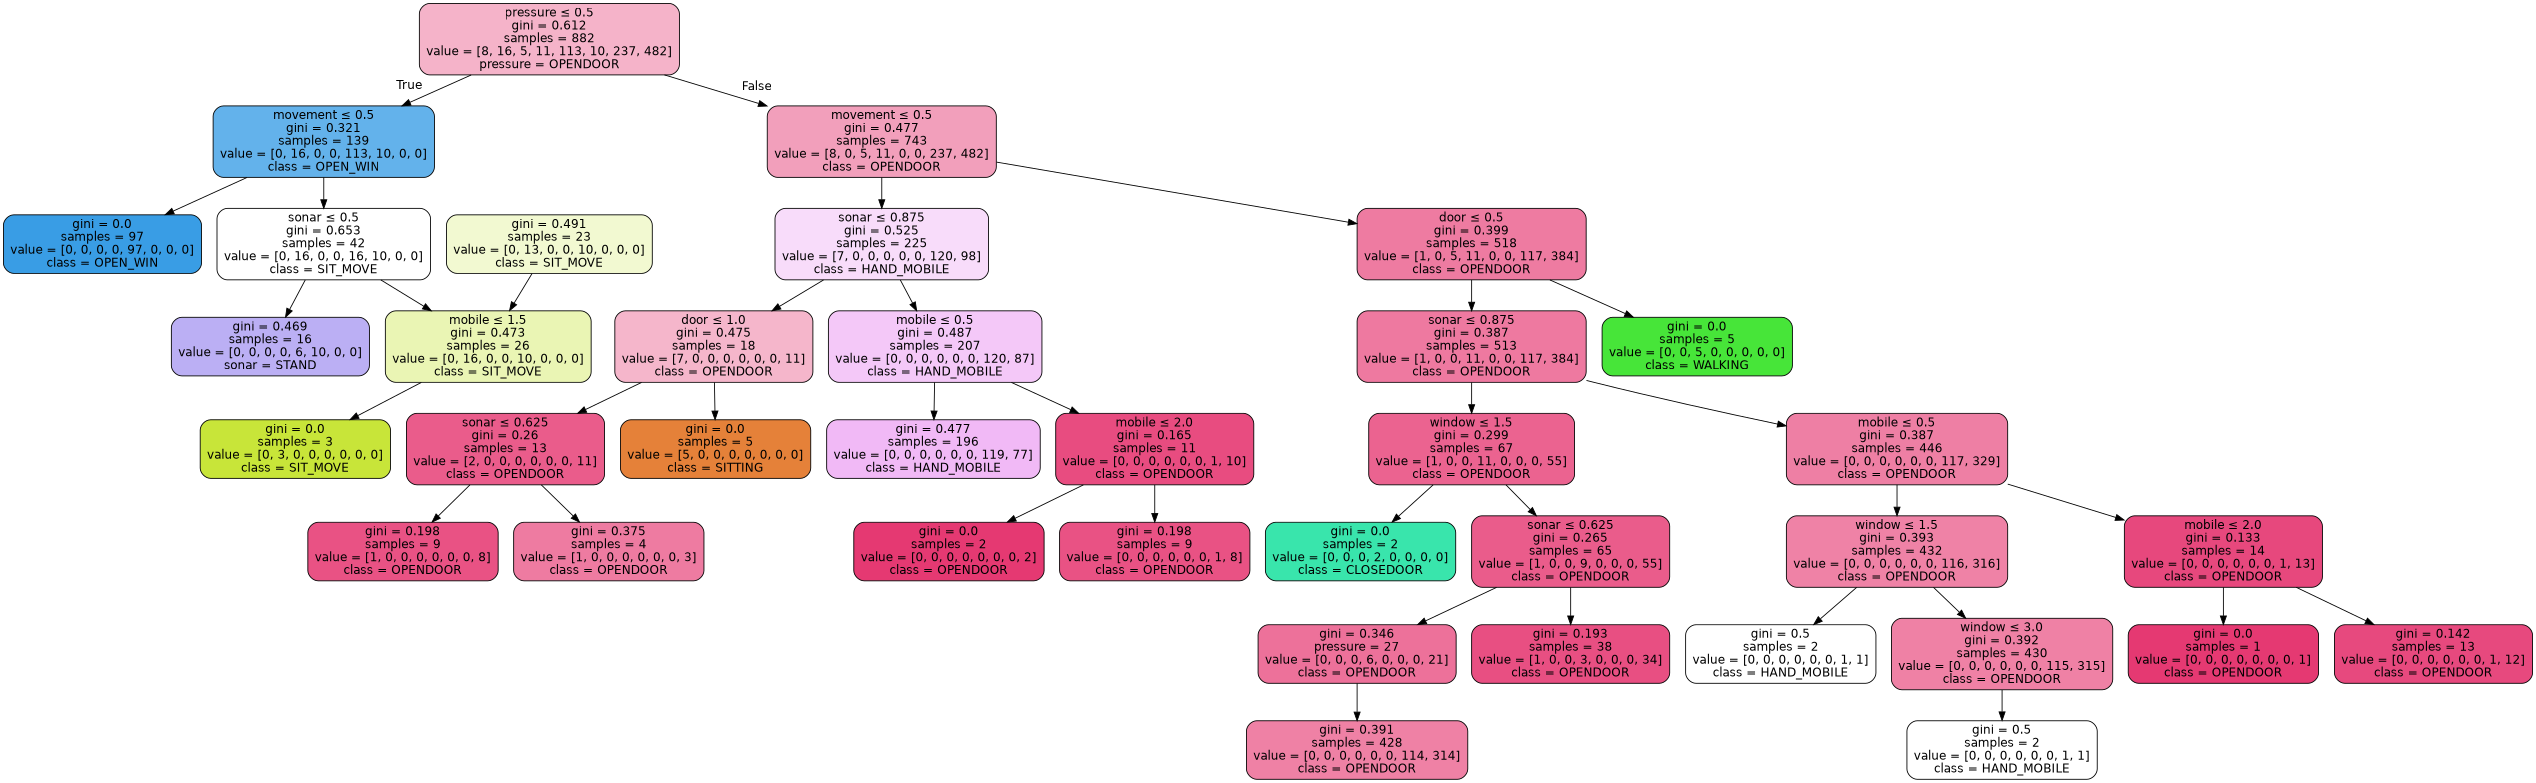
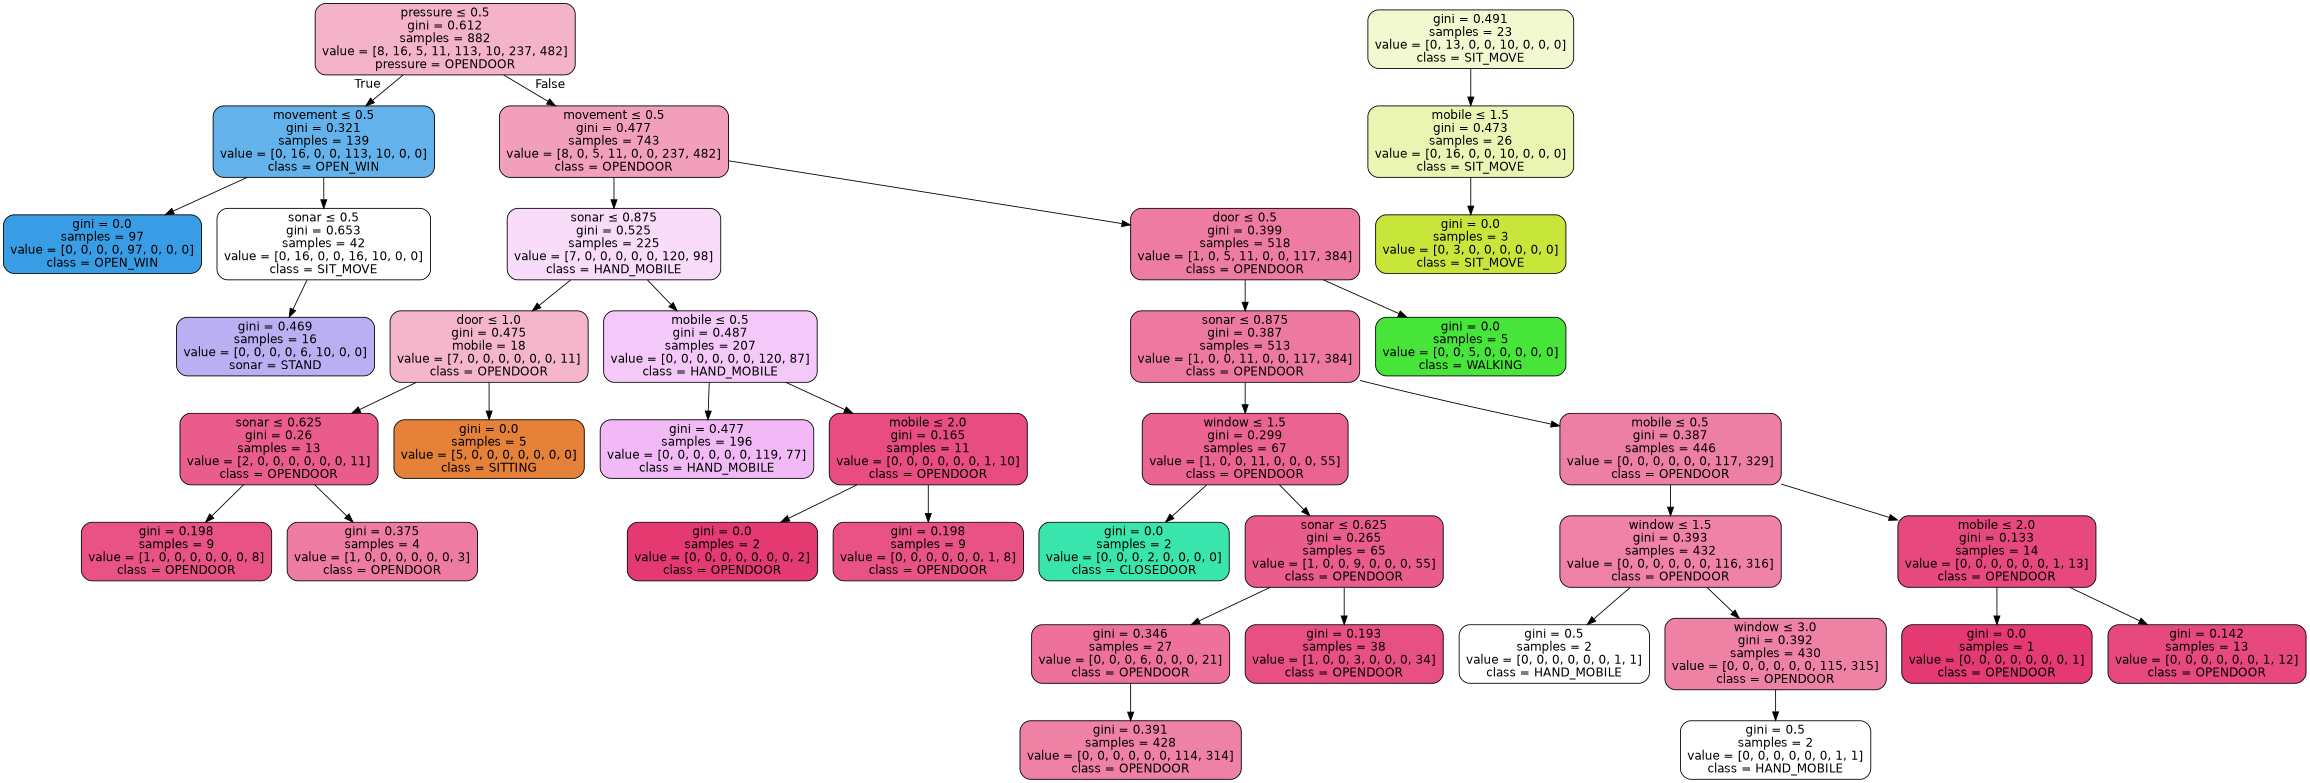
edge "sonar ≤ 0.5" -> "mobile ≤ 1.5": removed
node "door ≤ 1.0": text "samples = 18" -> "mobile = 18"
node "gini = 0.346": text "pressure = 27" -> "samples = 27"
